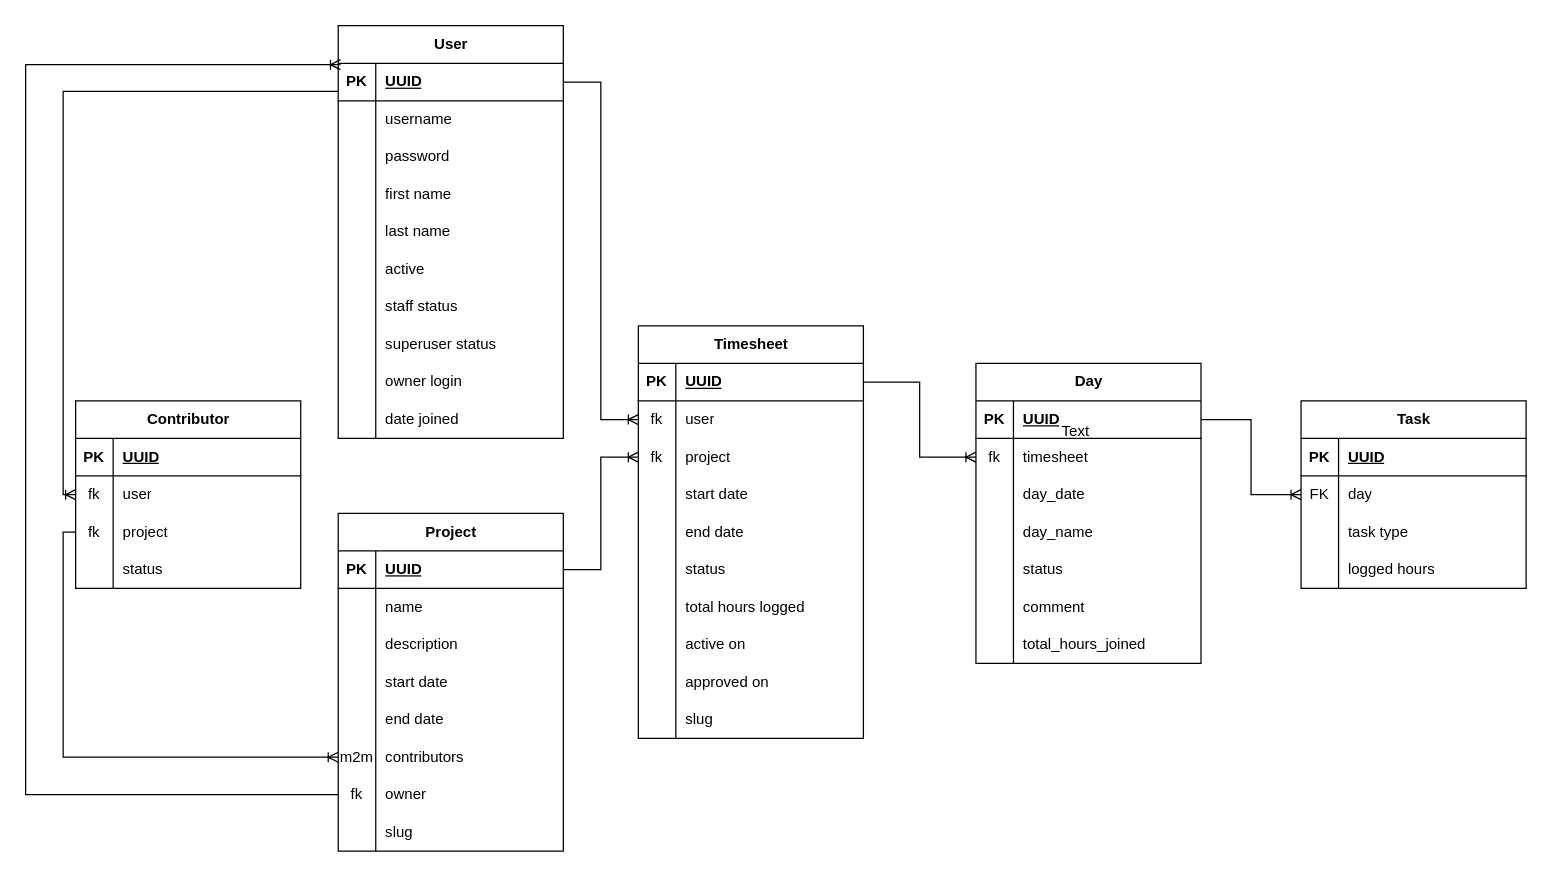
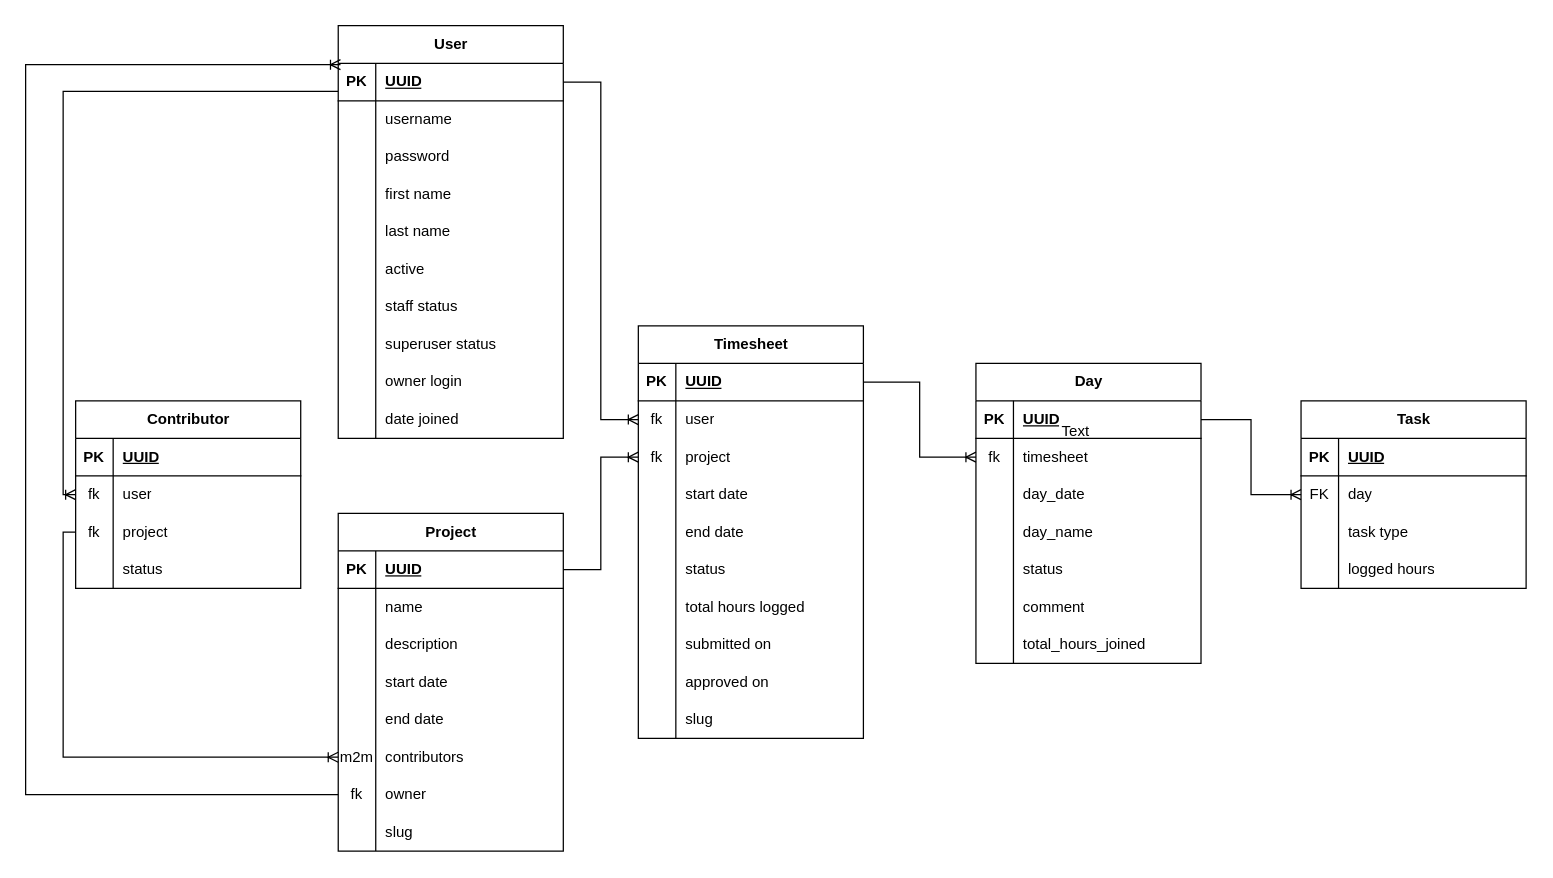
node "active on": label "active on" -> "submitted on"
